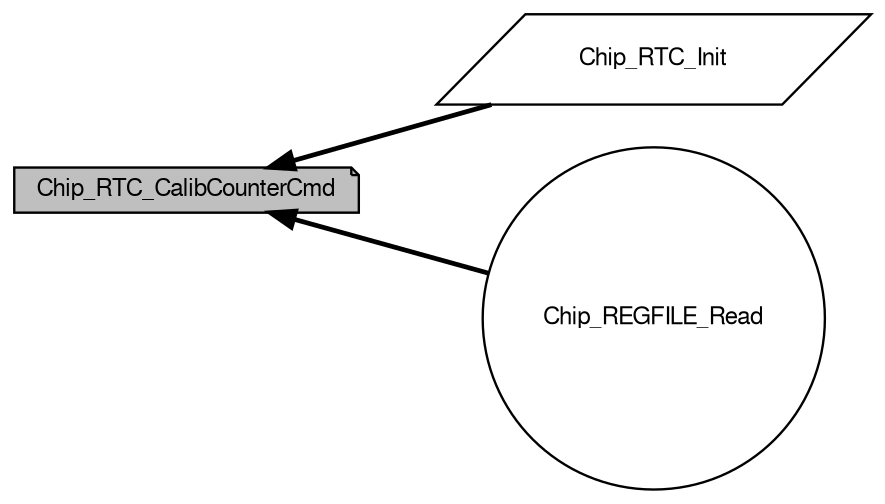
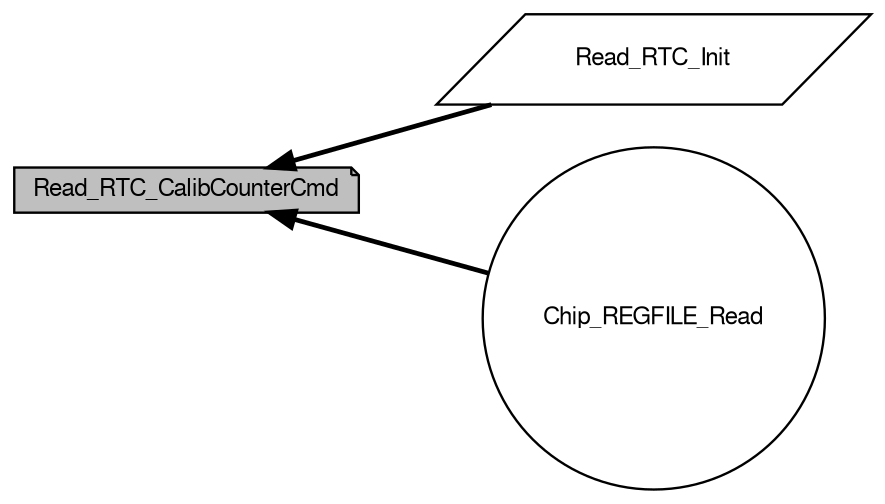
node "Chip_RTC_Init": label "Chip_RTC_Init" -> "Read_RTC_Init"
node "Chip_RTC_CalibCounterCmd": label "Chip_RTC_CalibCounterCmd" -> "Read_RTC_CalibCounterCmd"
